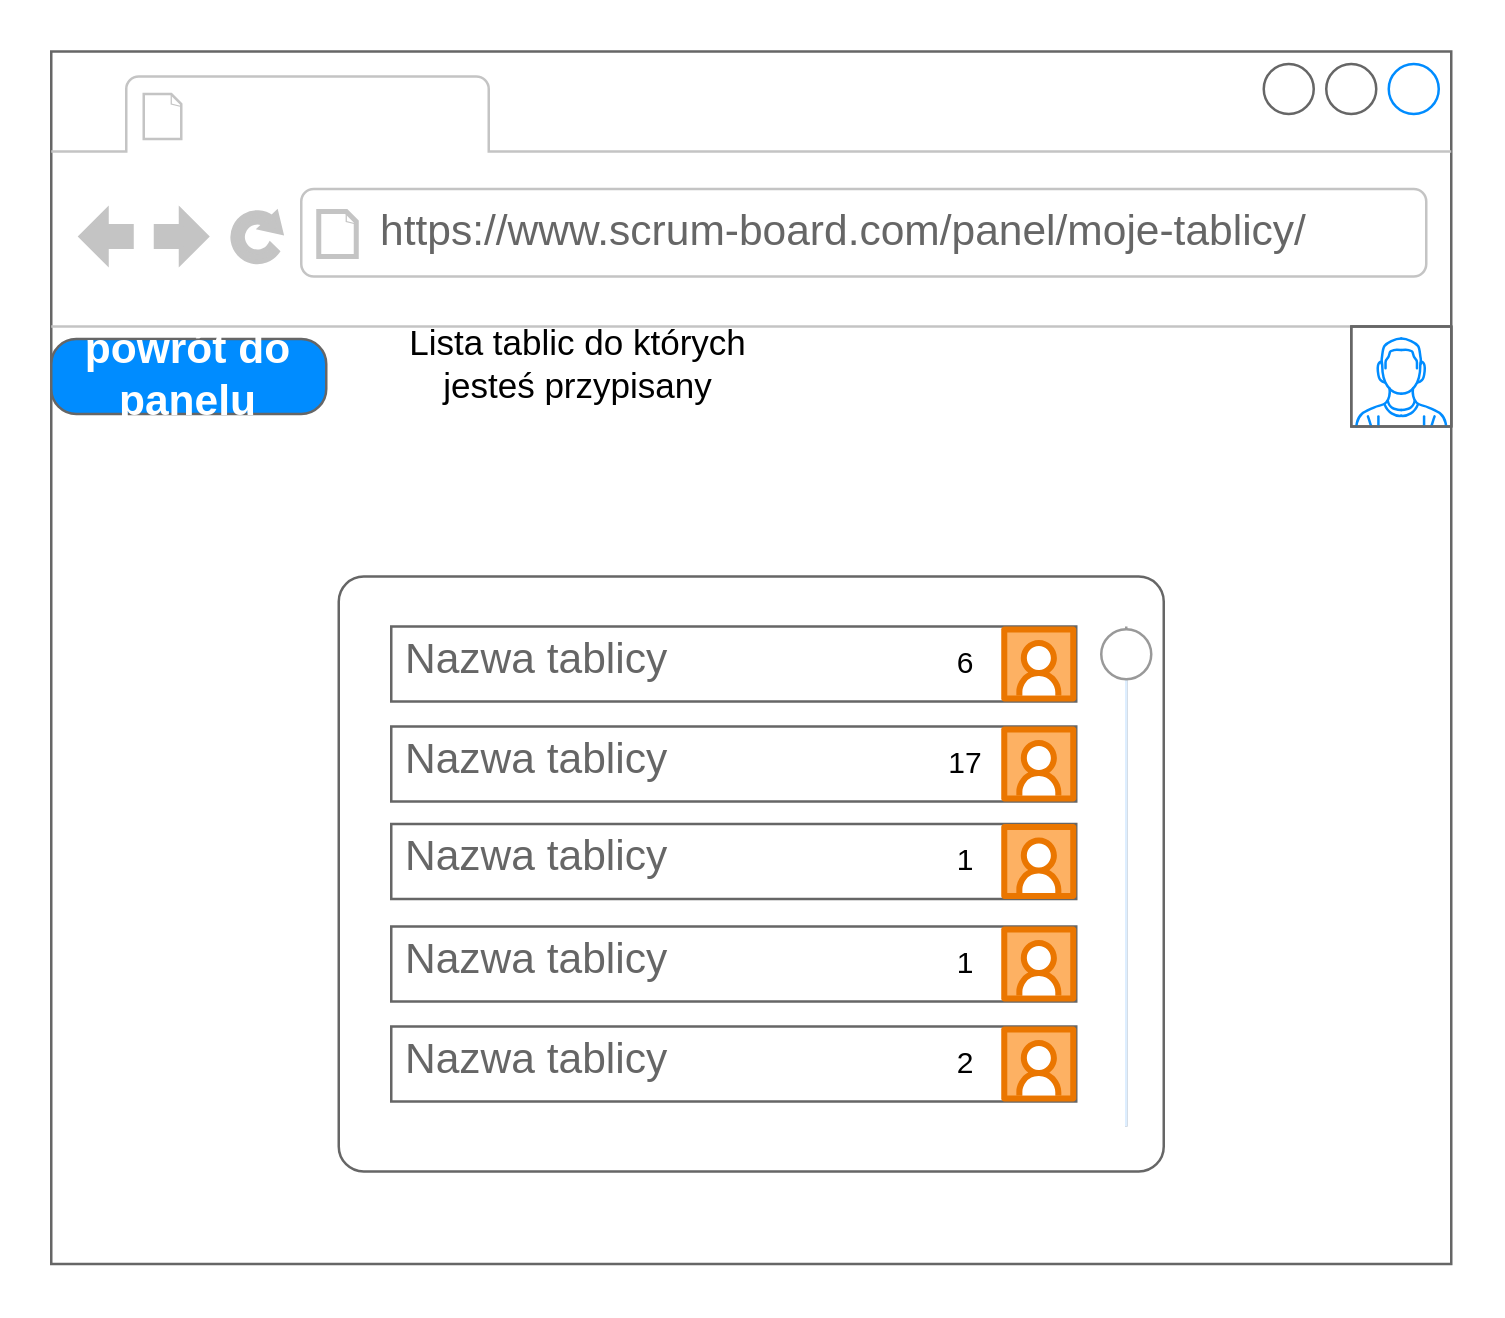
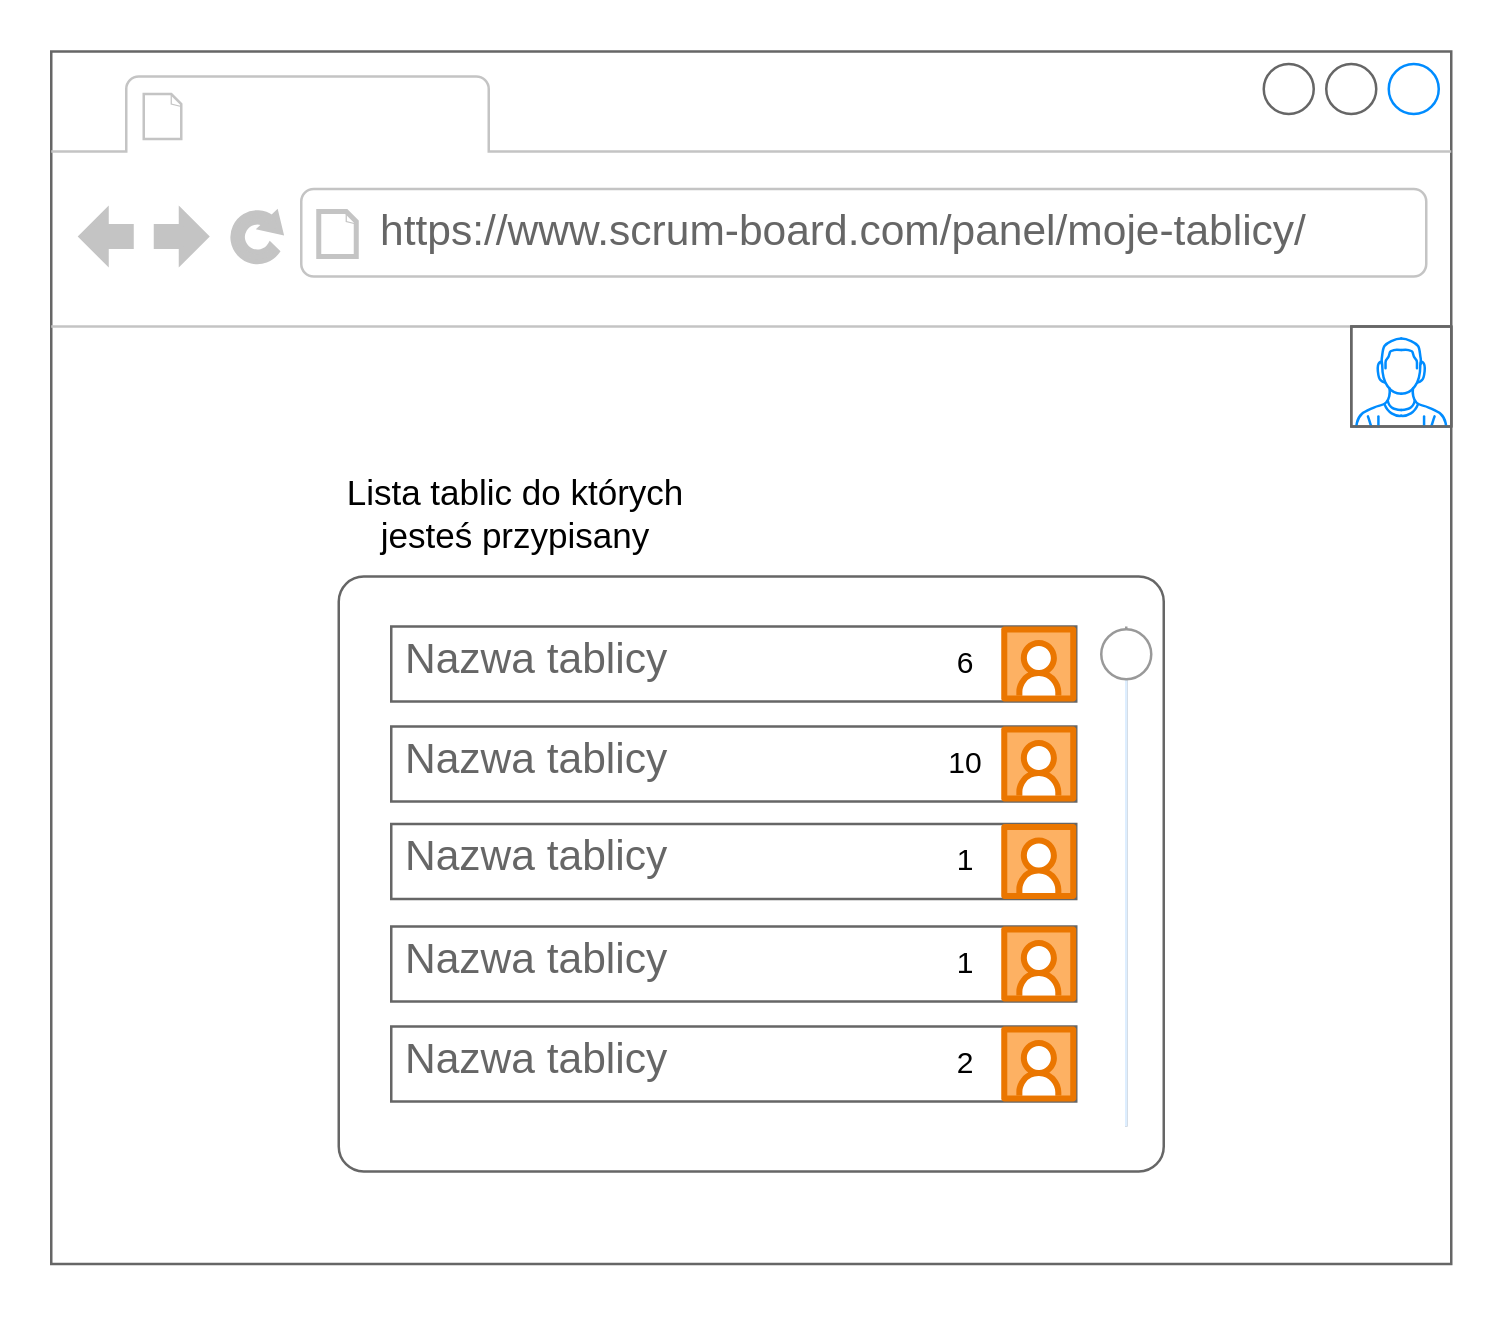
node "Lista tablic do których jesteś przypisany": moved (579, 364) -> (516, 514)
node "powrót do panelu": removed
node "17": label "17" -> "10"
